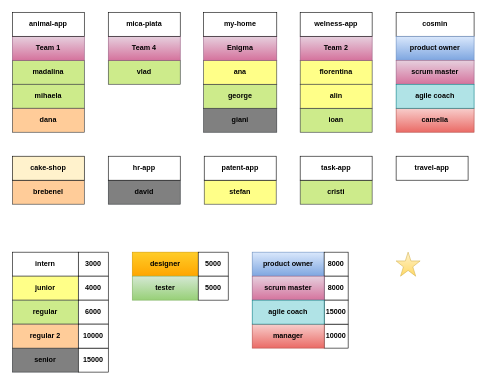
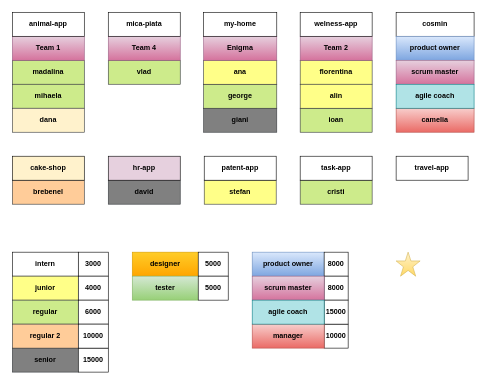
node "dana": fillcolor #ffcc99 -> #fff2cc
node "hr-app": fillcolor #ffffff -> #e6d0de
